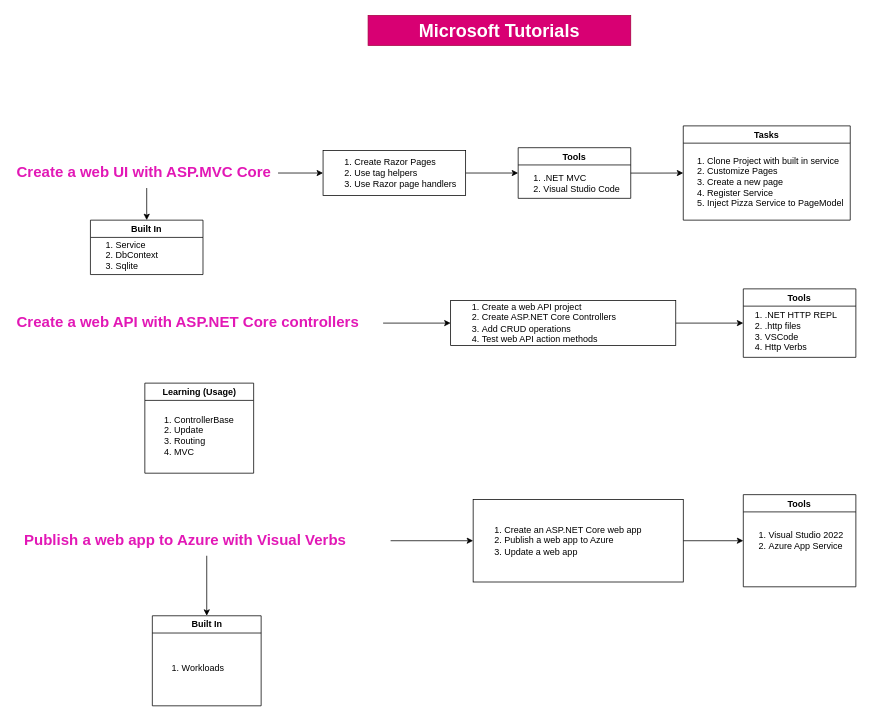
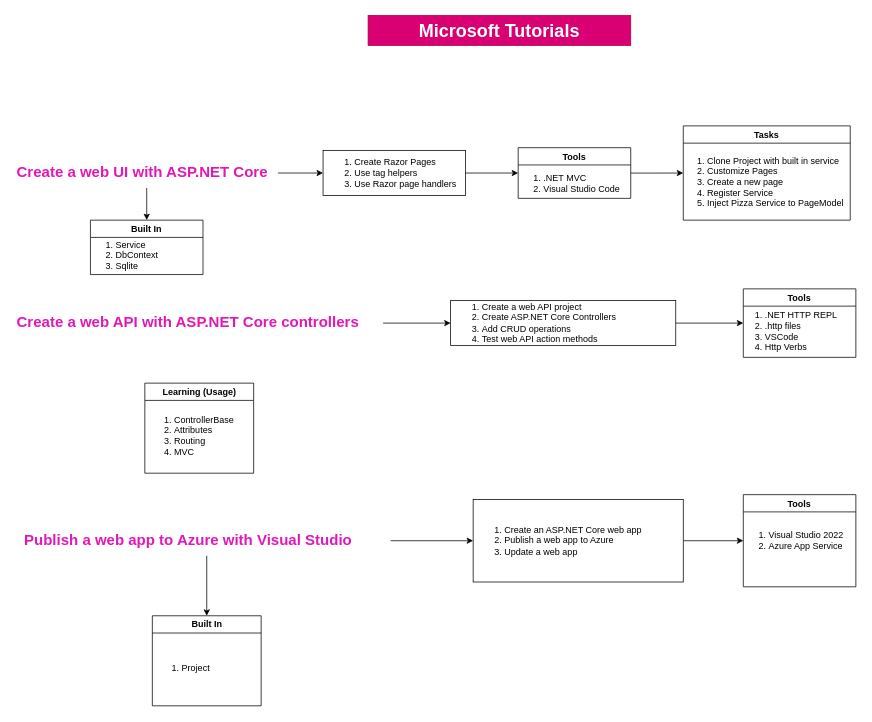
node "Create a web UI with ASP.MVC Core": label "Create a web UI with ASP.MVC Core" -> "Create a web UI with ASP.NET Core"
node "ControllerBase Update Routing MVC": label "ControllerBase Update Routing MVC" -> "ControllerBase Attributes Routing MVC"
node "Publish a web app to Azure with Visual Verbs": label "Publish a web app to Azure with Visual Verbs" -> "Publish a web app to Azure with Visual Studio"
node "Workloads": label "Workloads" -> "Project"
